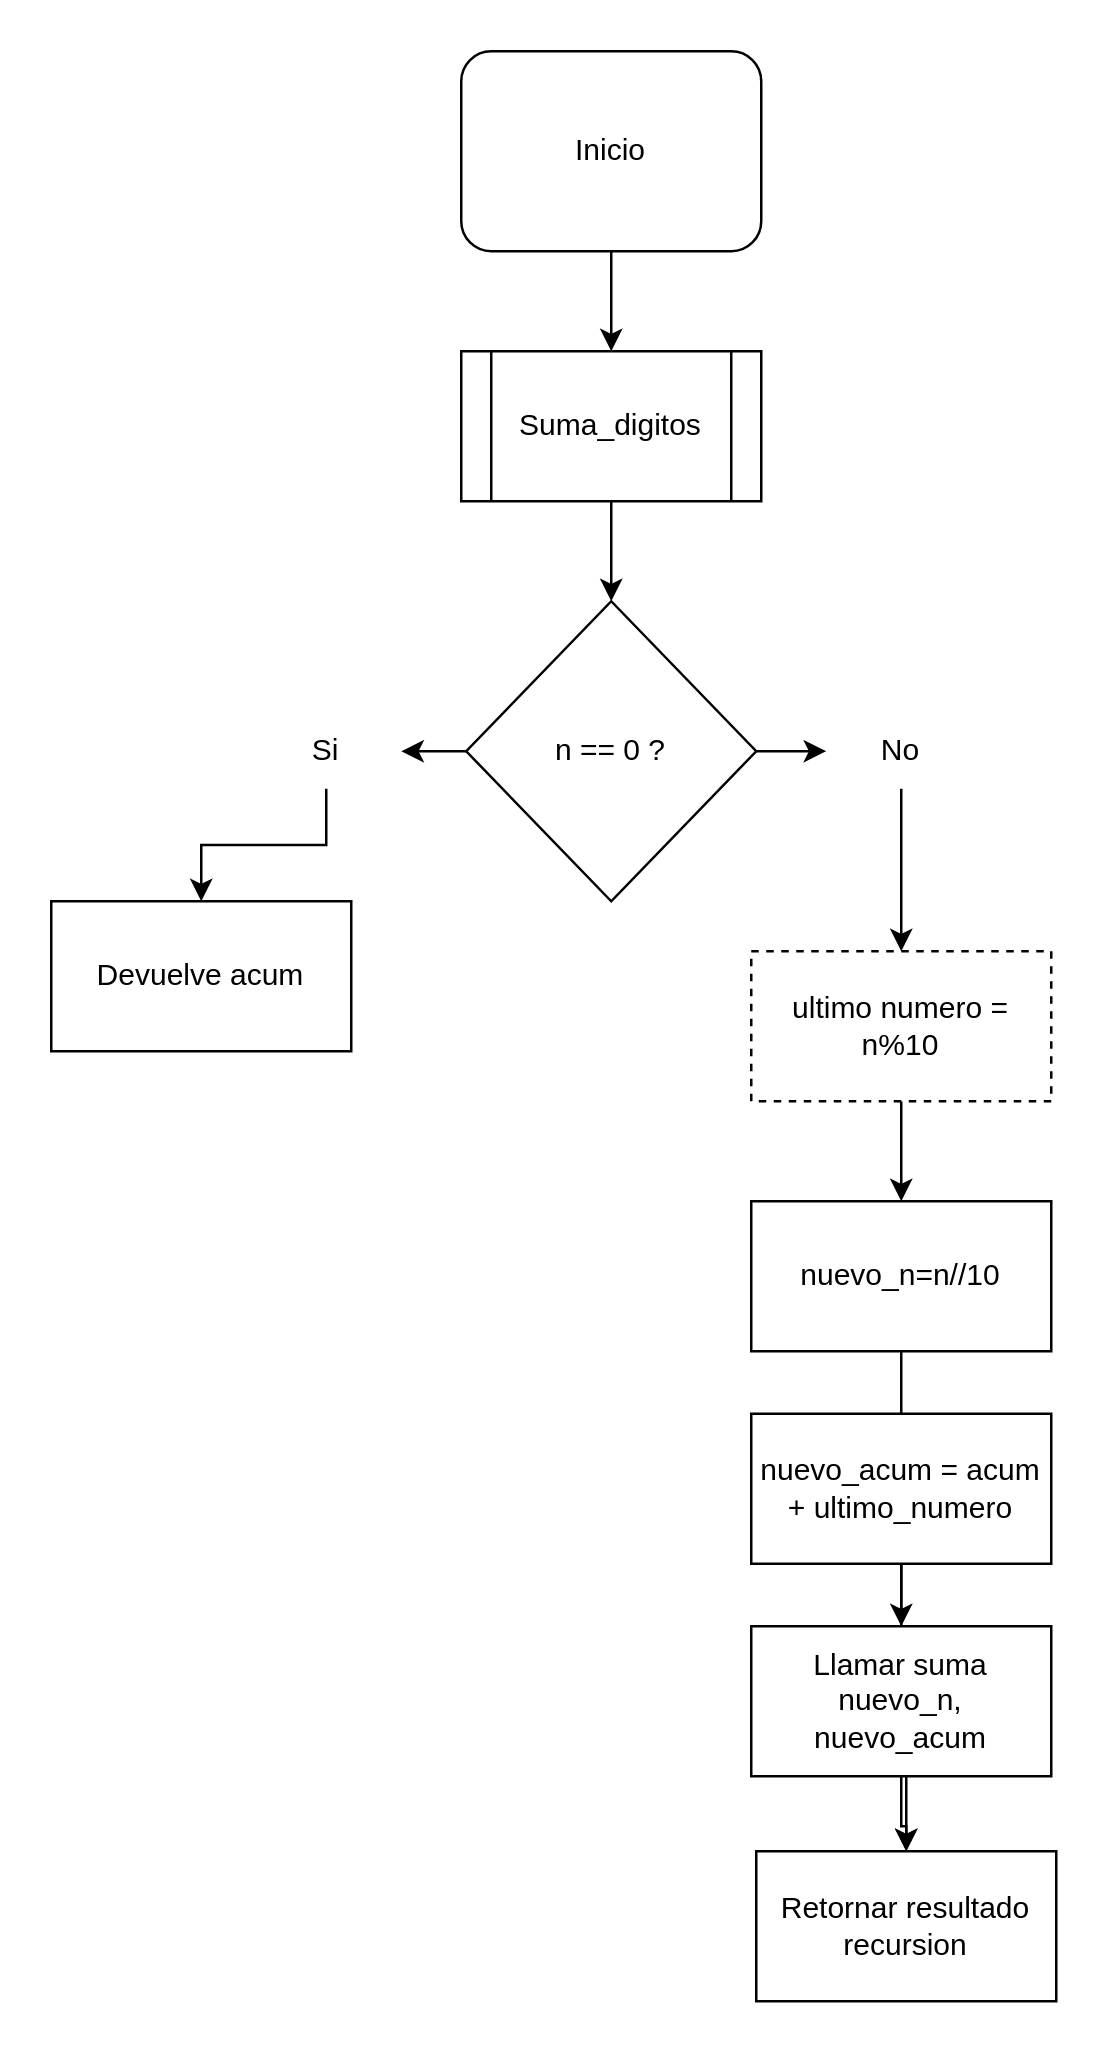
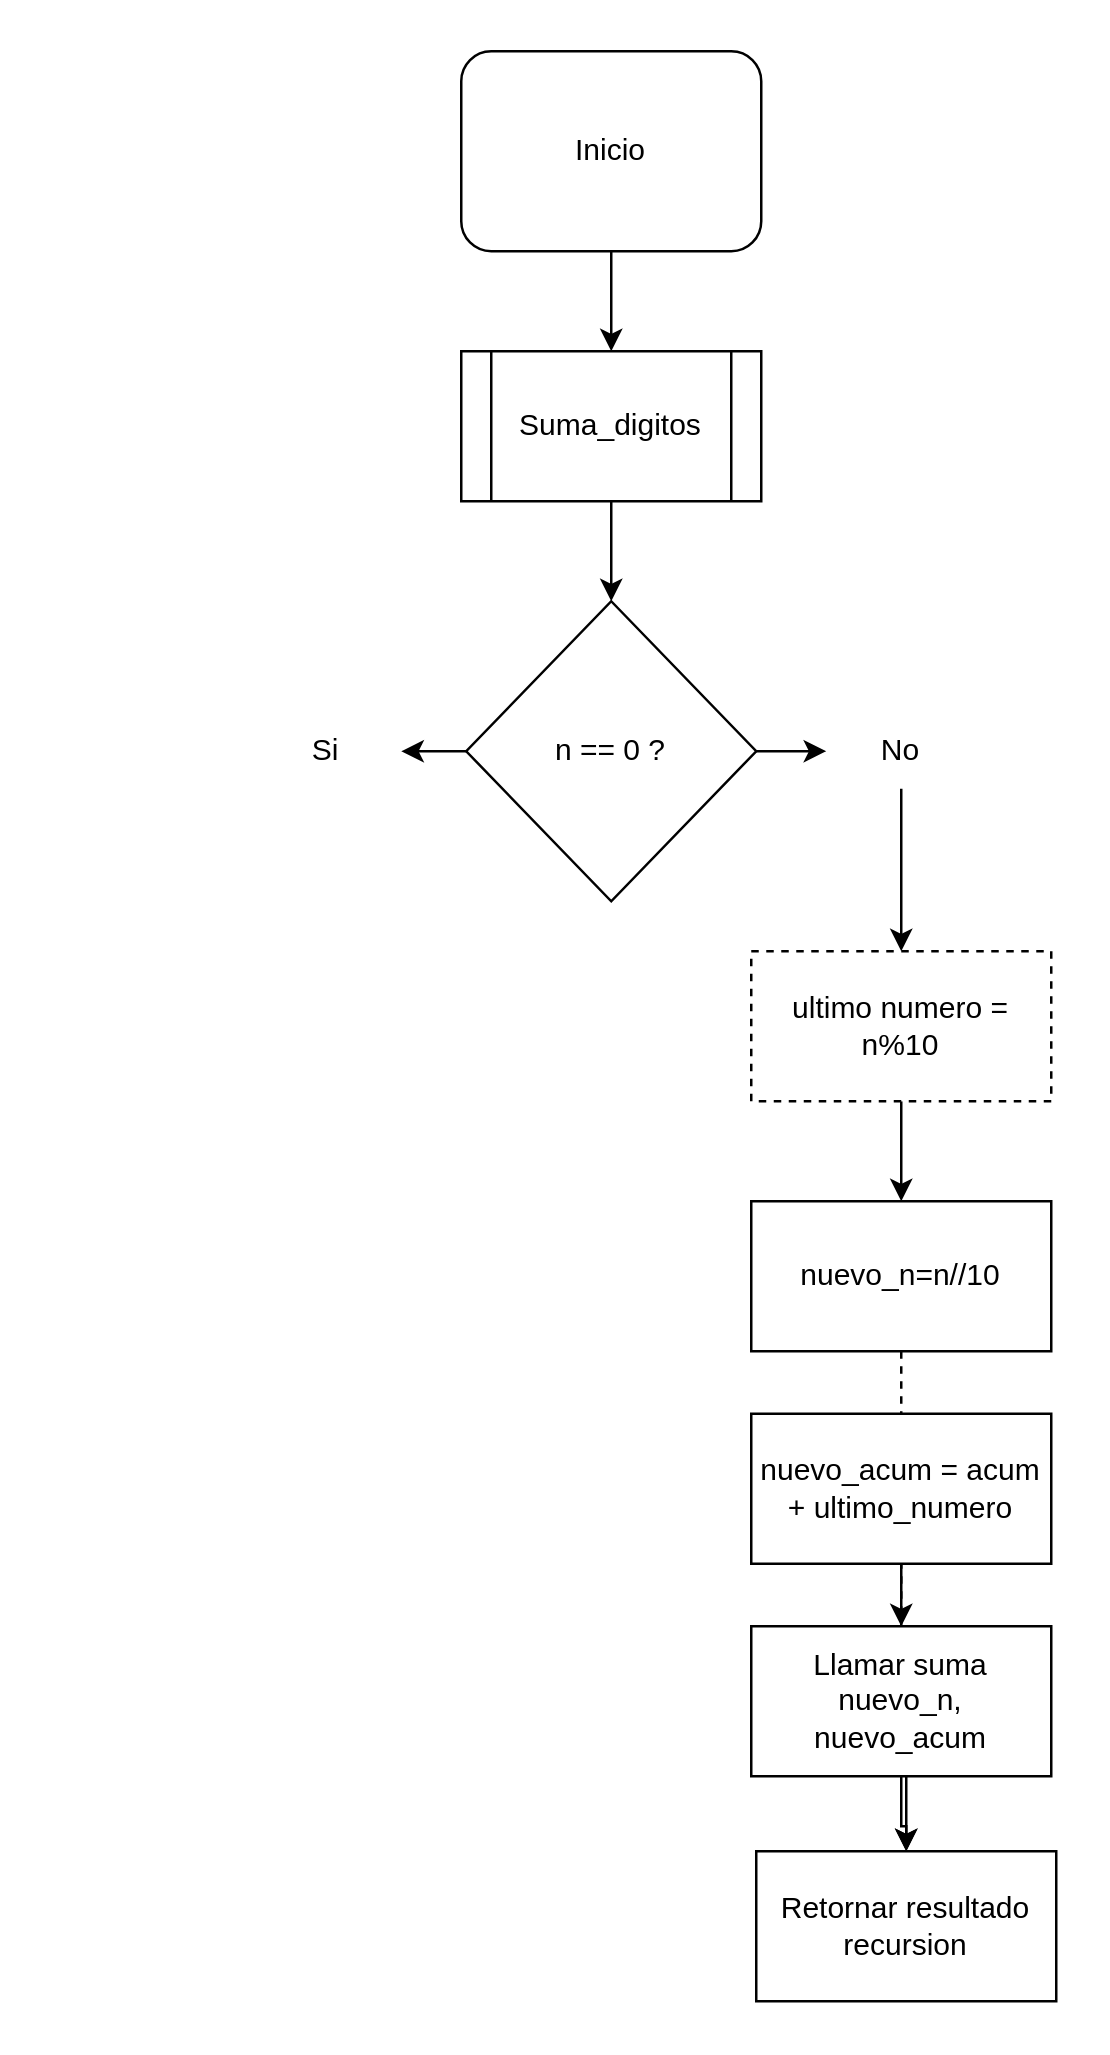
edge "Si" -> "Devuelve acum": removed
node "Devuelve acum": removed
edge "nuevo_n=n//10" -> "Llamar suma nuevo_n, nuevo_acum": style solid -> dashed
